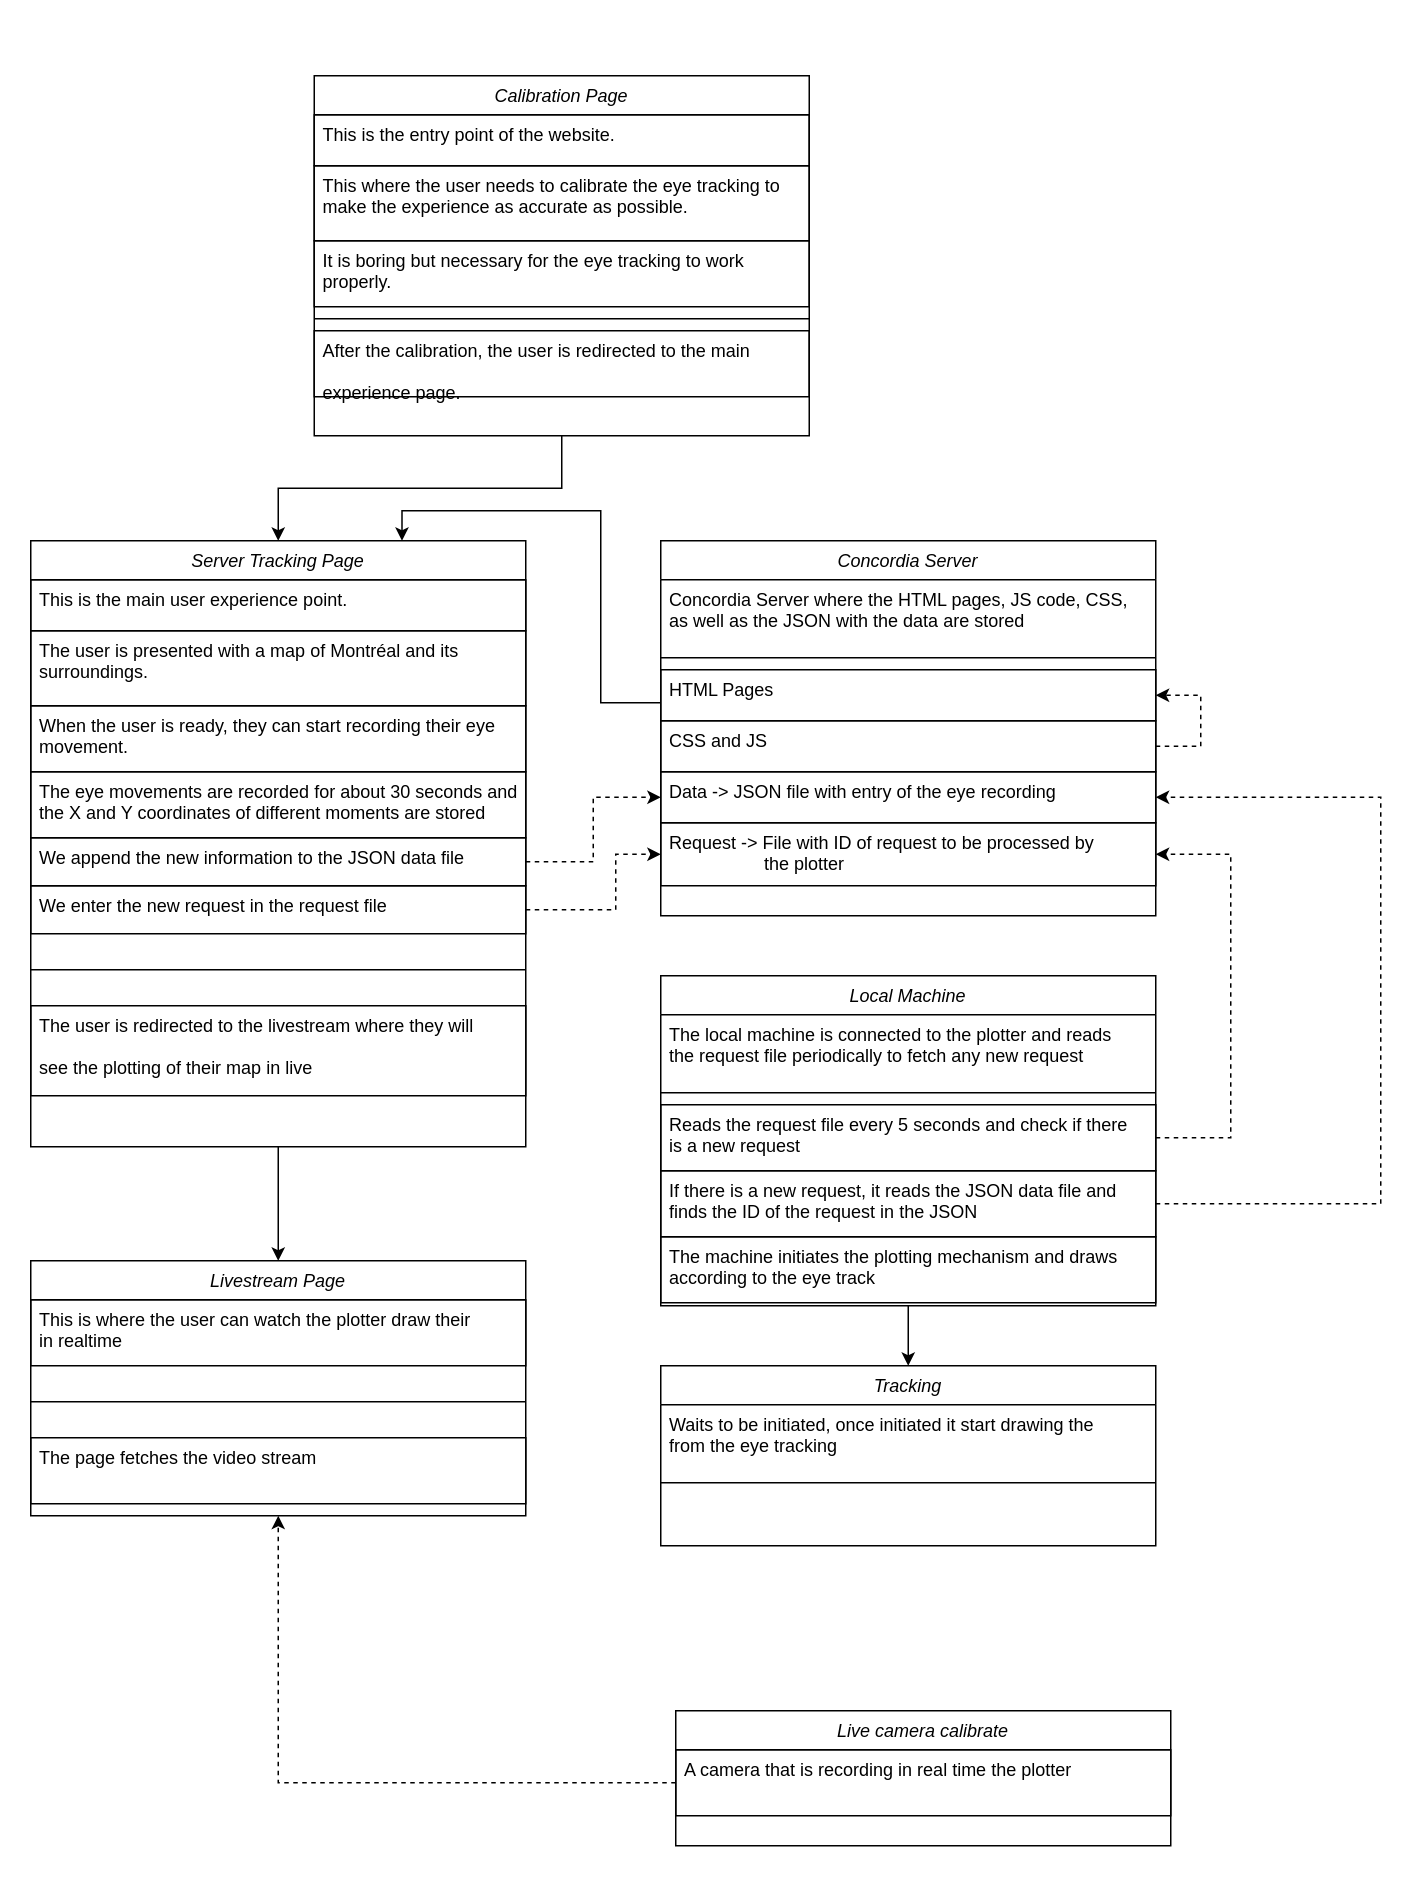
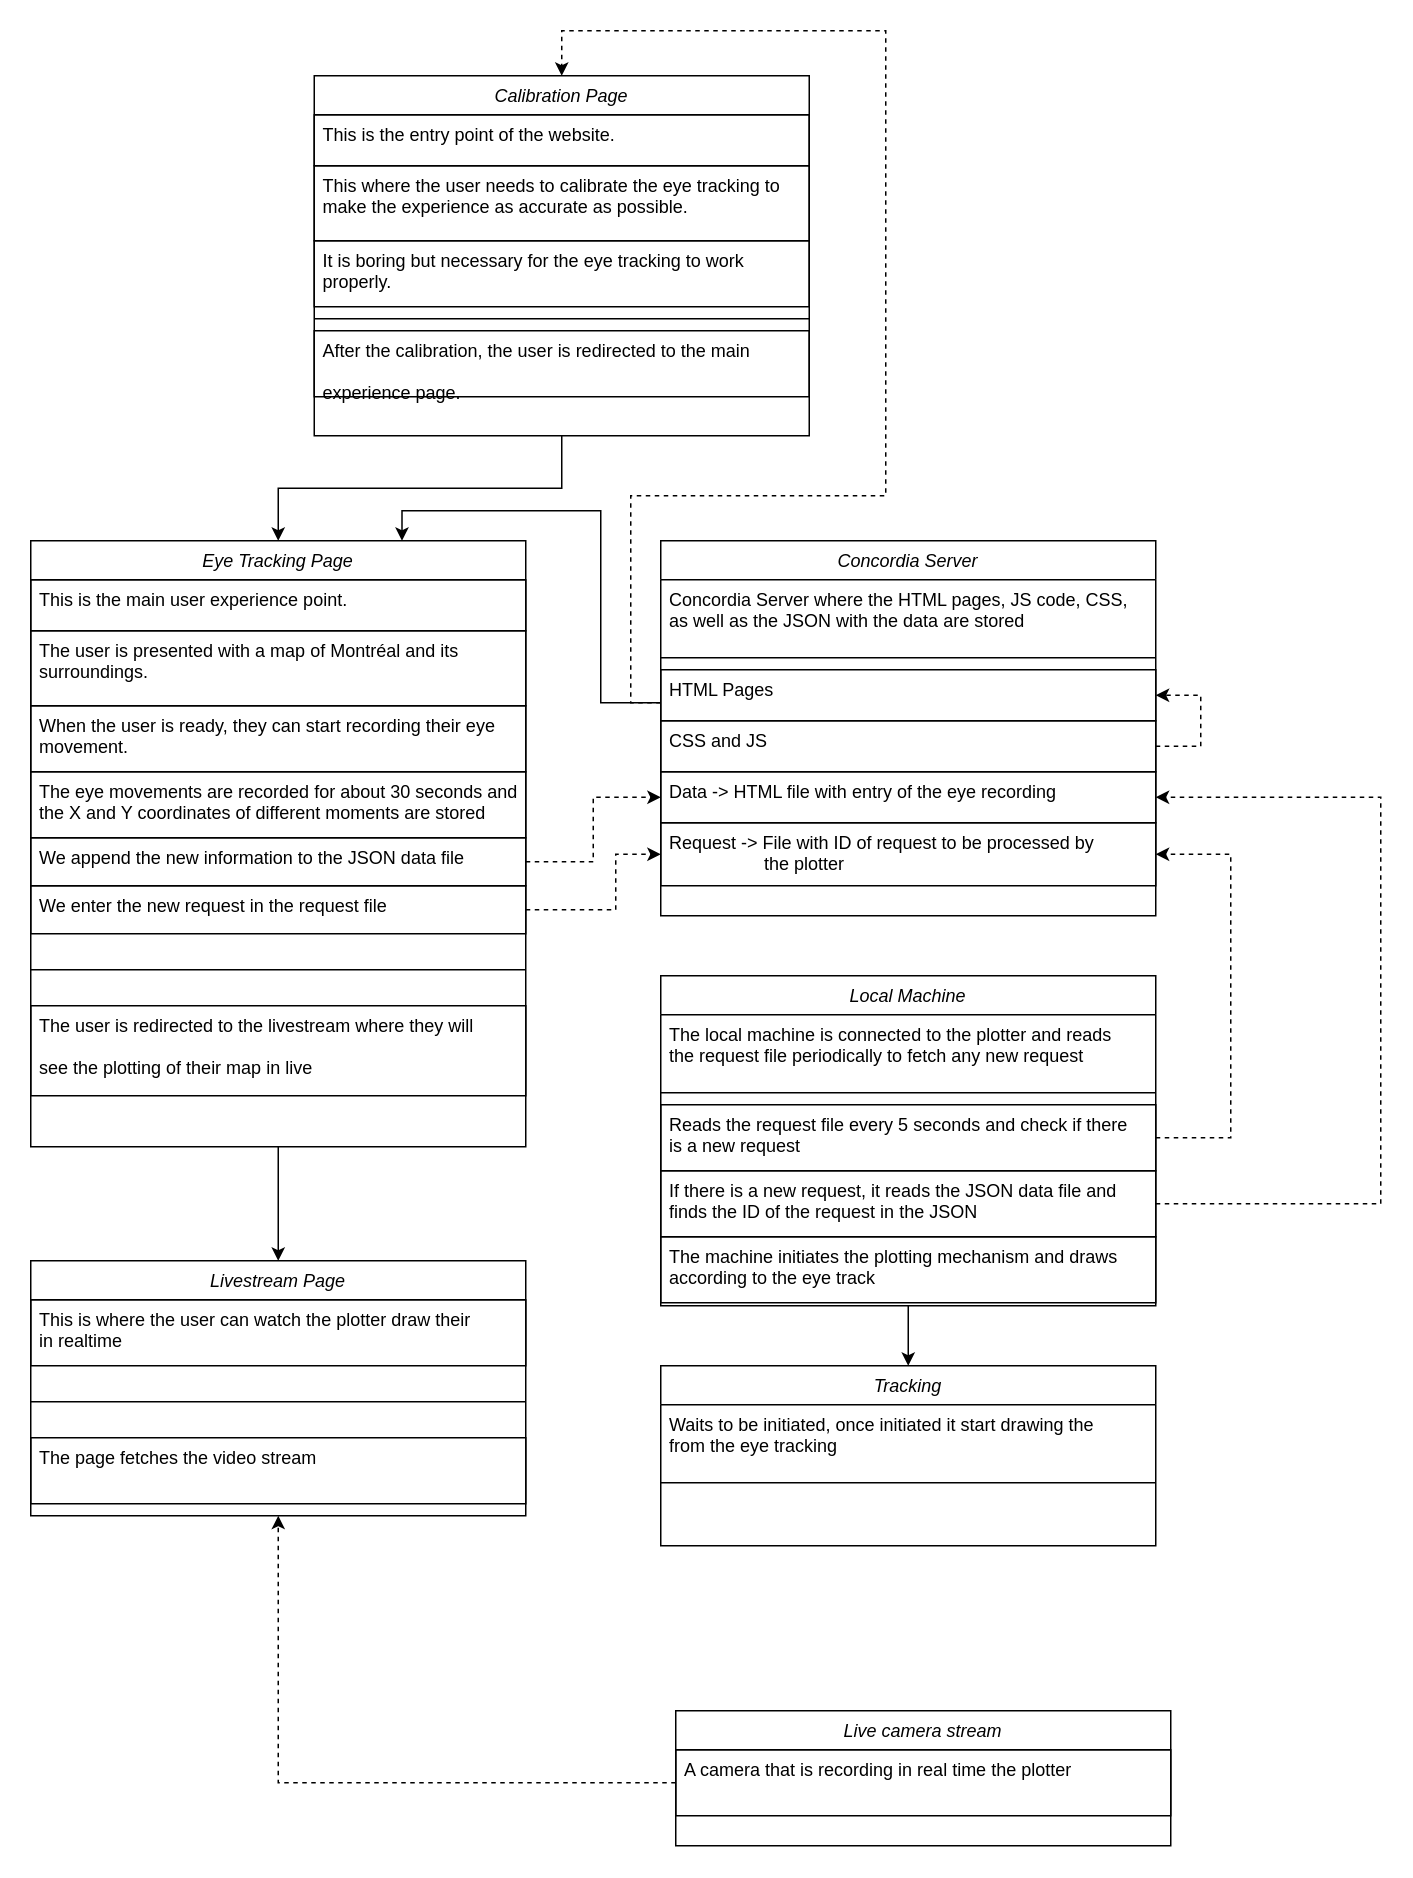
edge "HTML Pages" -> "Calibration Page": added
node "Server Tracking Page": label "Server Tracking Page" -> "Eye Tracking Page"
node "Data -> JSON file with entry of the eye recording": label "Data -> JSON file with entry of the eye recording" -> "Data -> HTML file with entry of the eye recording"
node "Live camera calibrate": label "Live camera calibrate" -> "Live camera stream"
